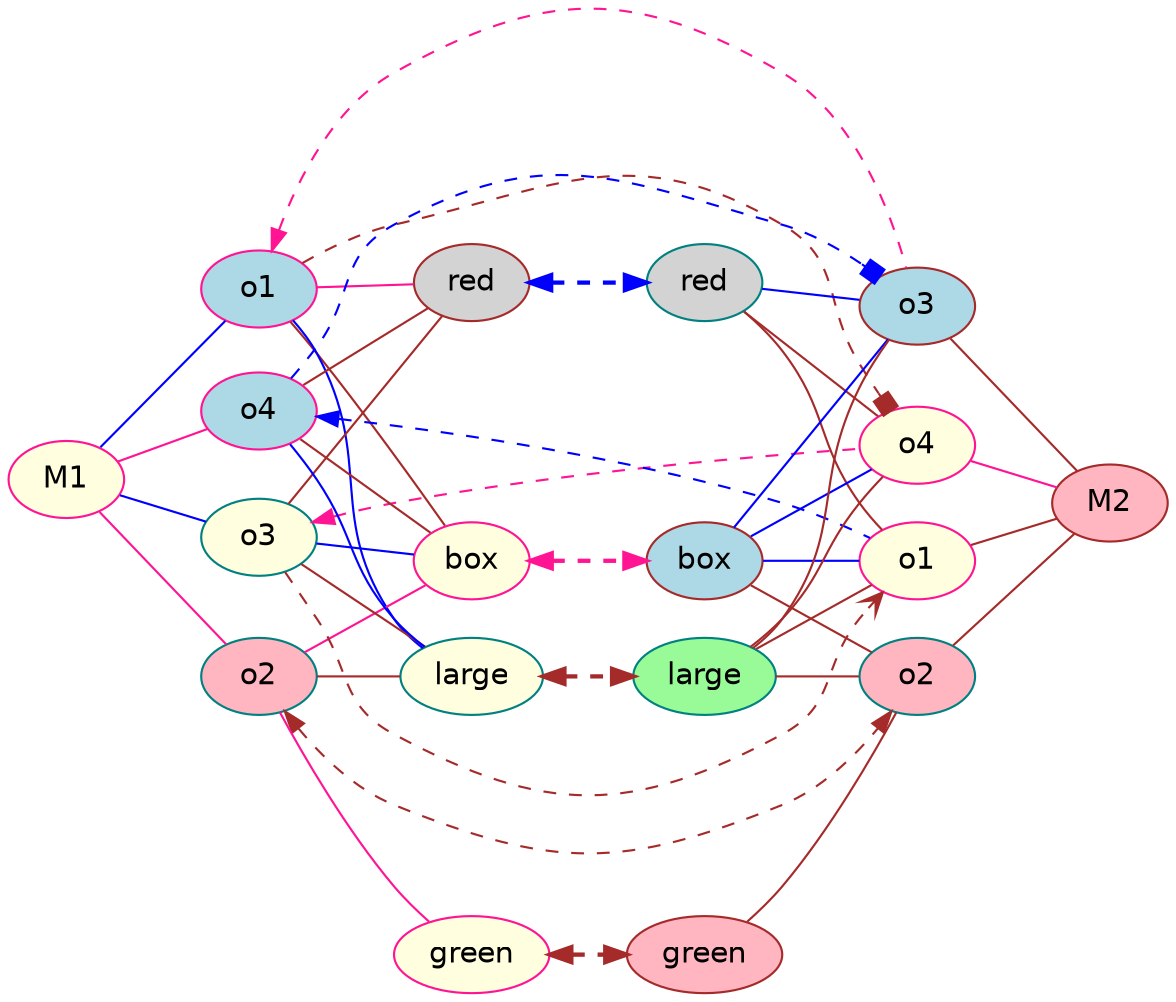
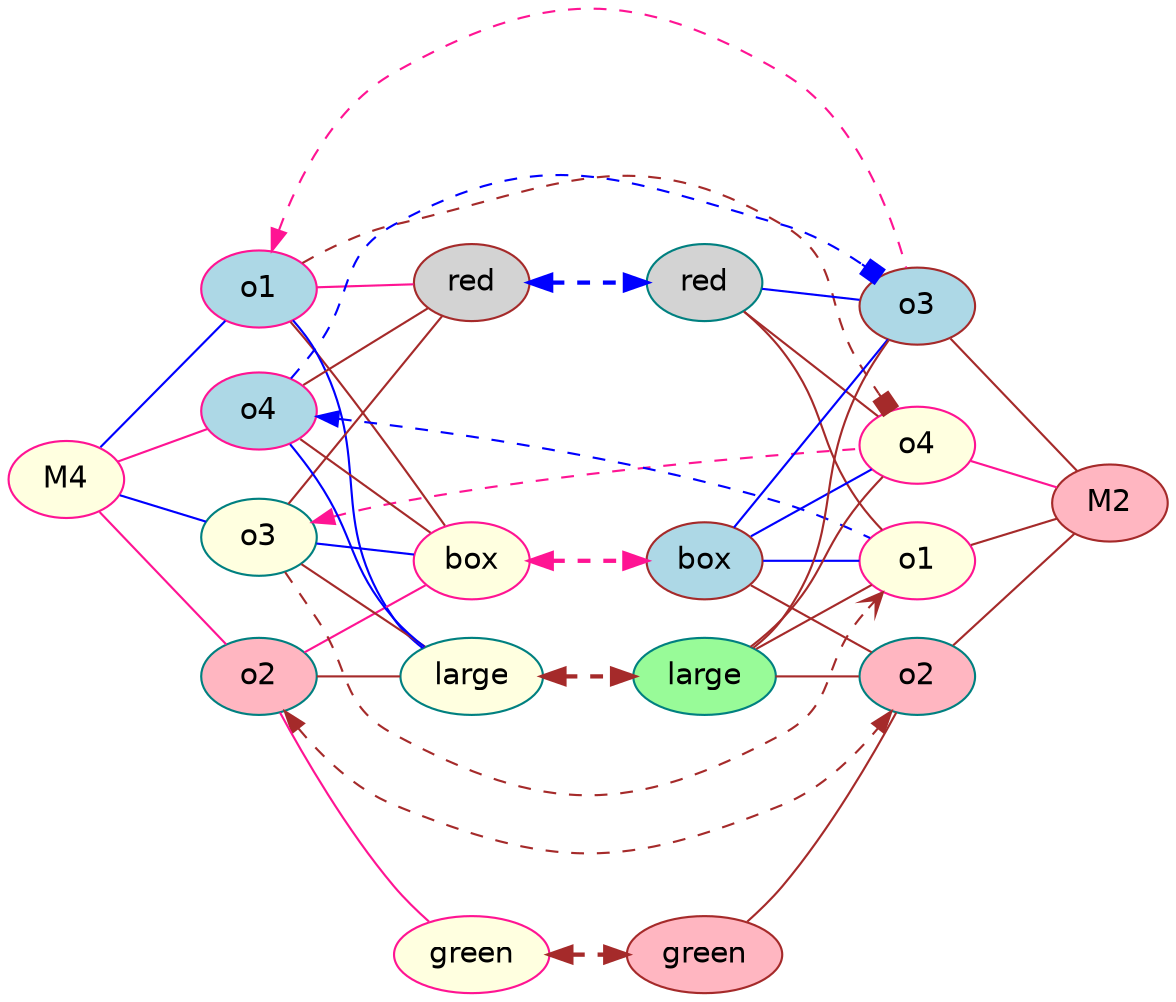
node "M1": label "M1" -> "M4"
